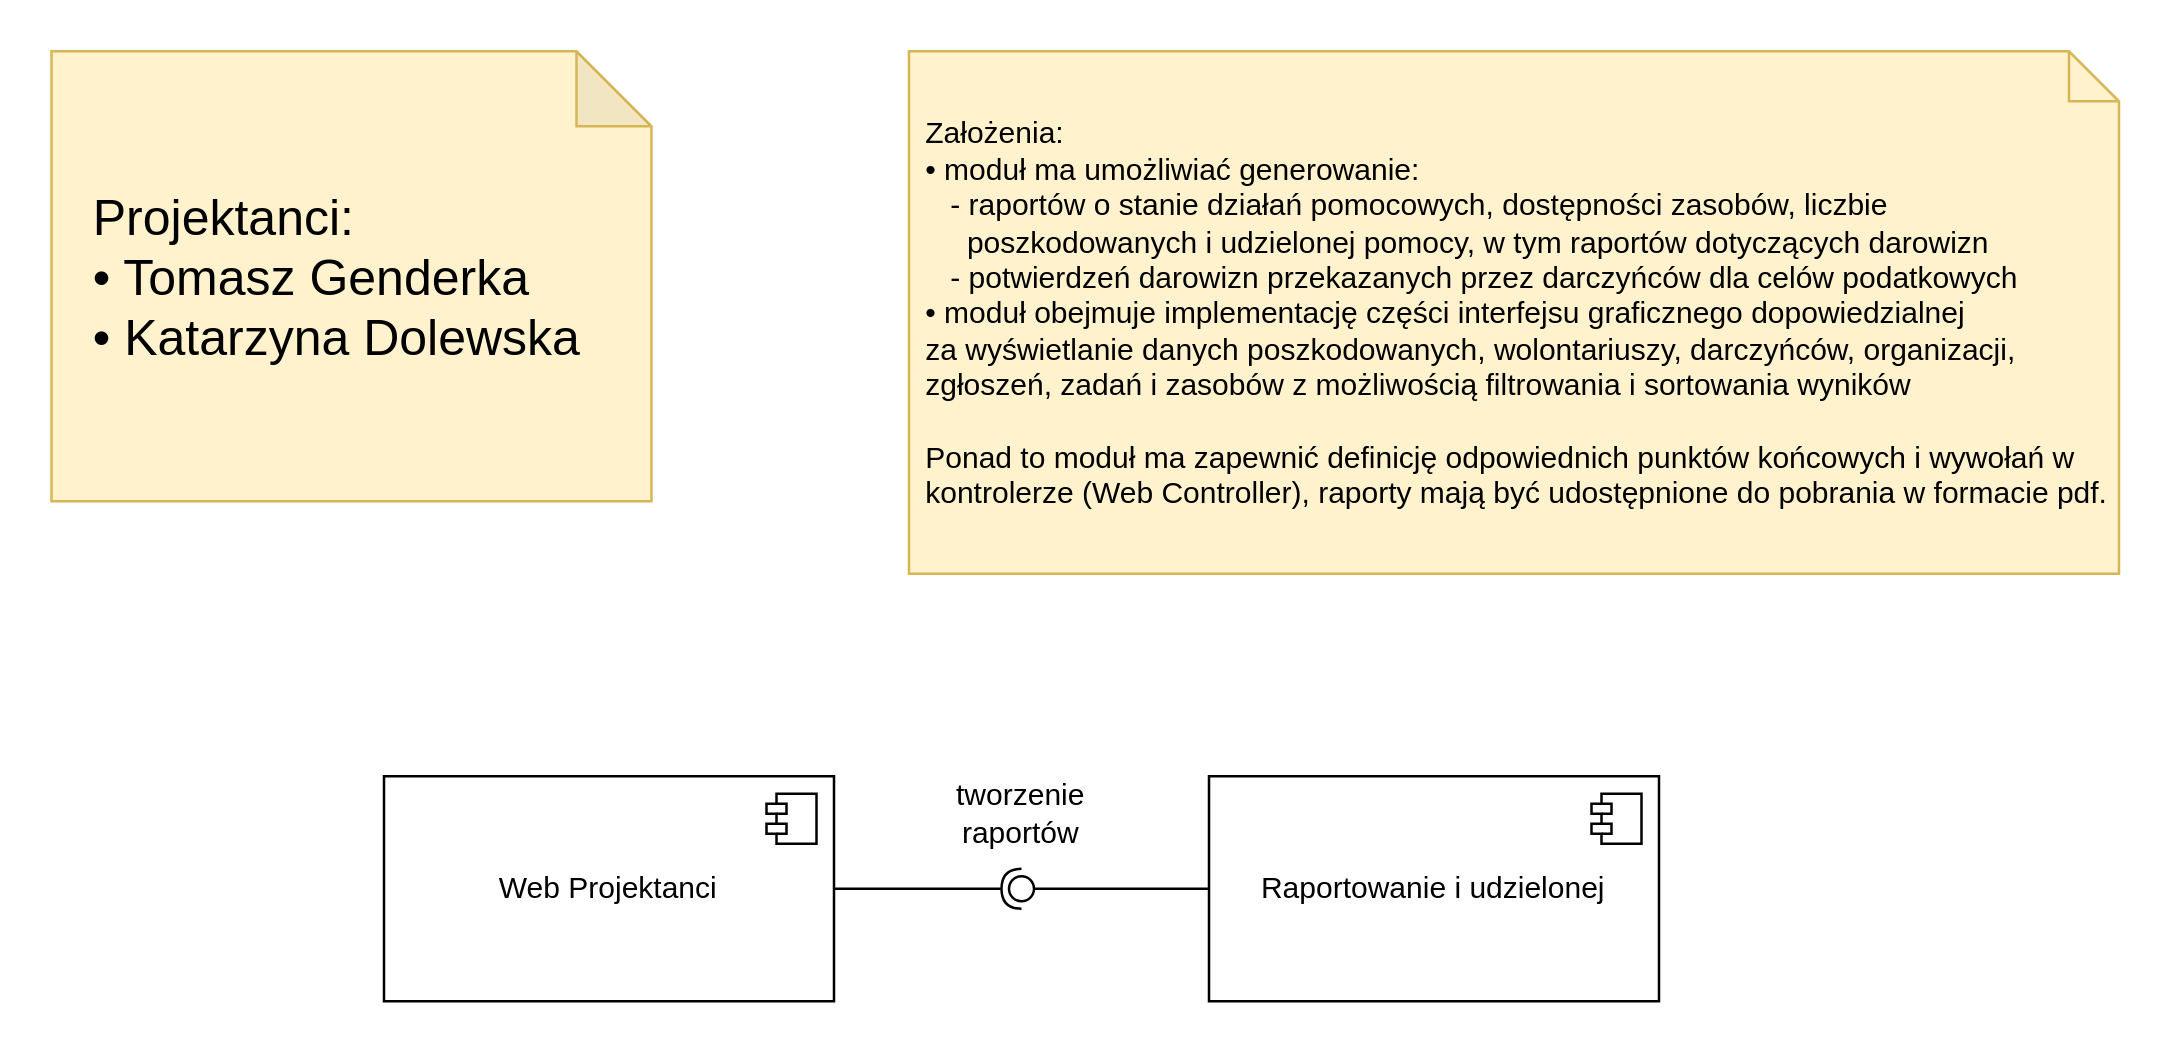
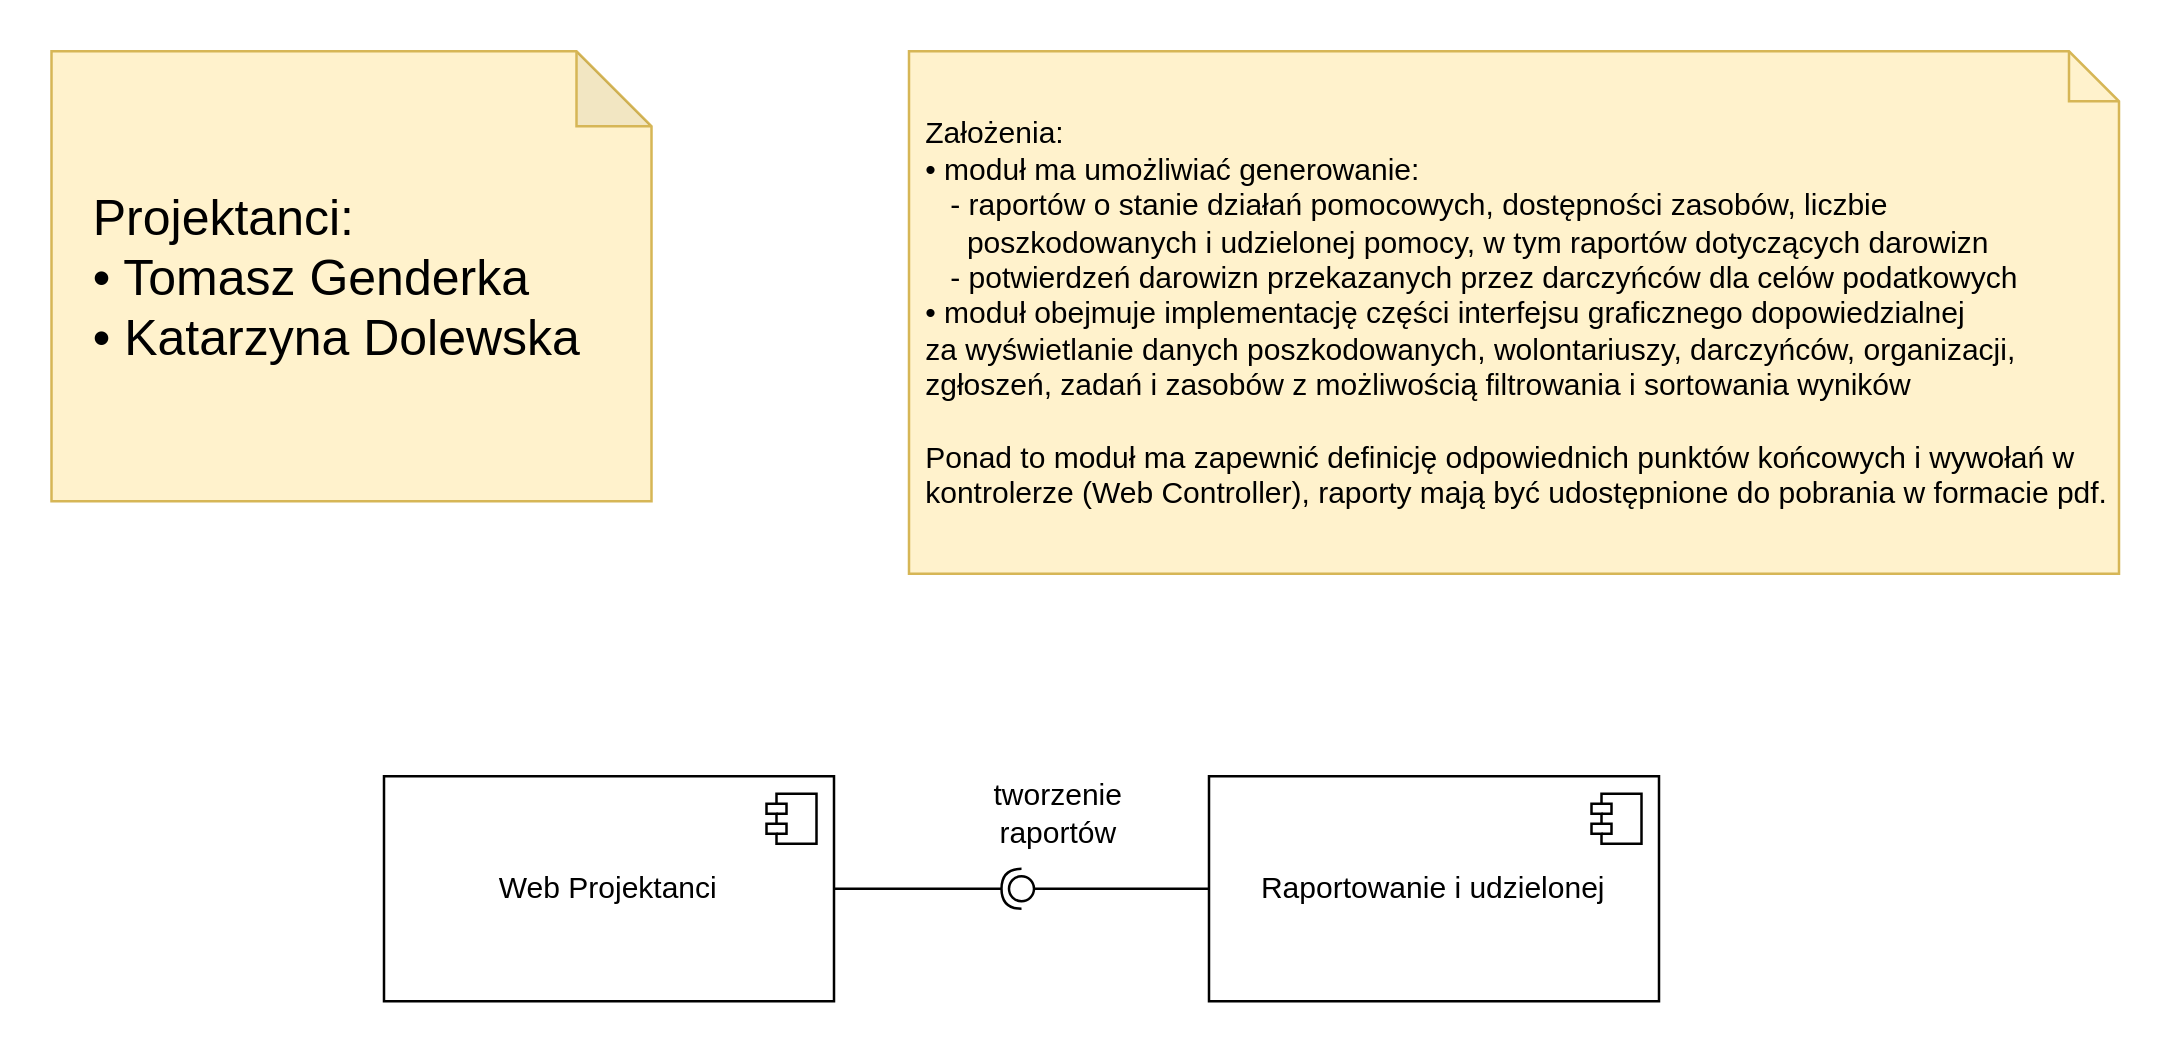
node "tworzenie raportów": moved (1021, 814) -> (1059, 814)
